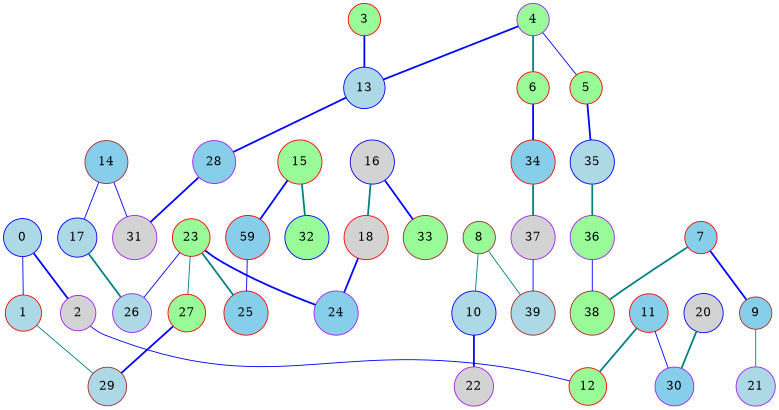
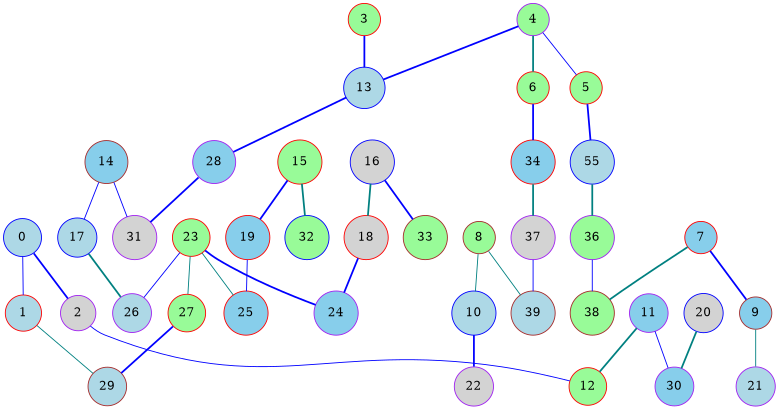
node "35": label "35" -> "55"
node "59": label "59" -> "19"
edge "23" -- "25": style bold -> solid
node "11": color red -> purple
